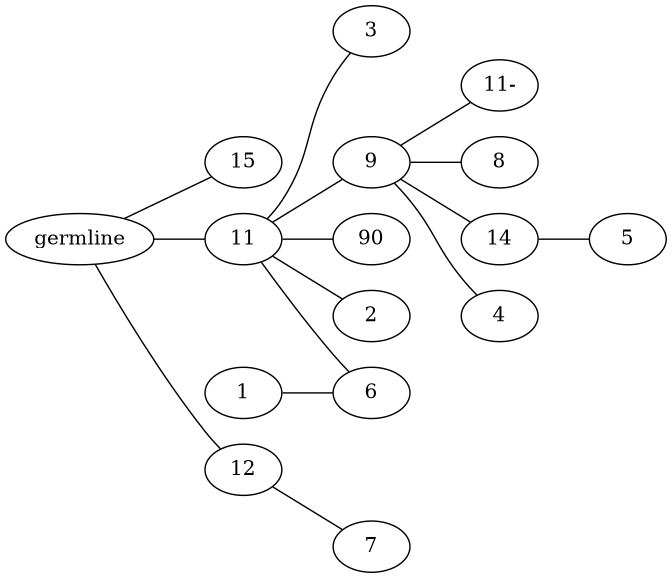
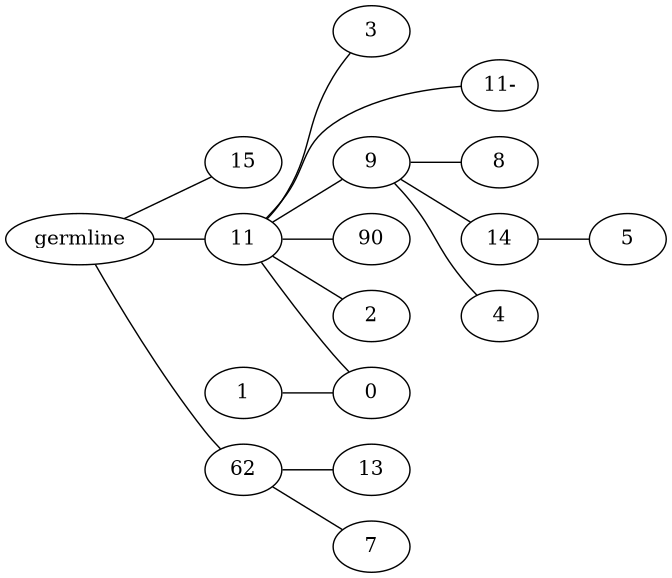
edge "11-" -- "9": now "11-" -- "11"
node "6": label "6" -> "0"
node "12": label "12" -> "62"
node "13": added
